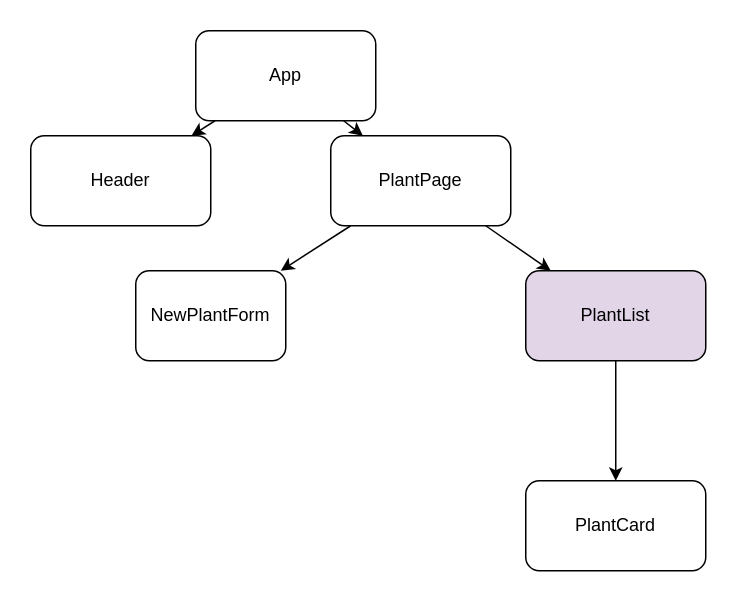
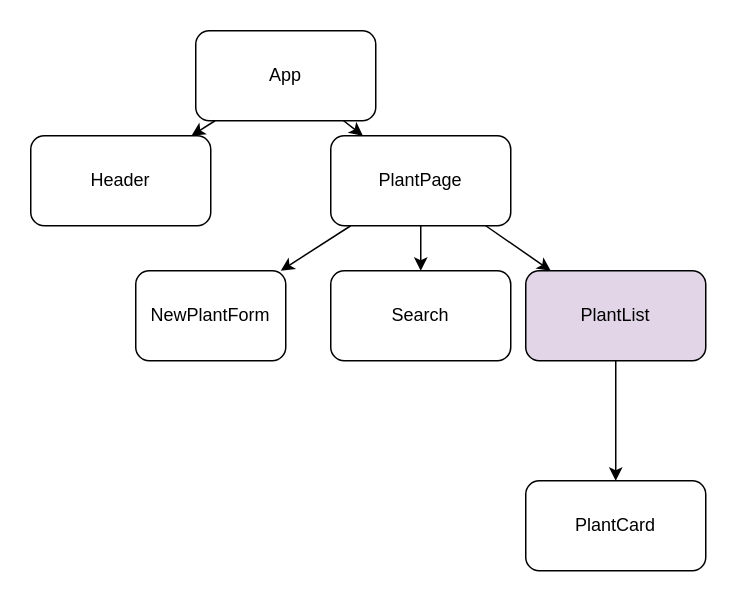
edge "PlantPage" -> "Search": added
node "Search": added
